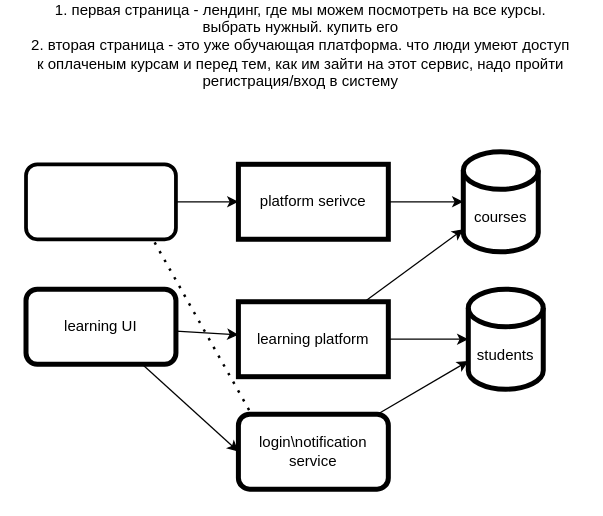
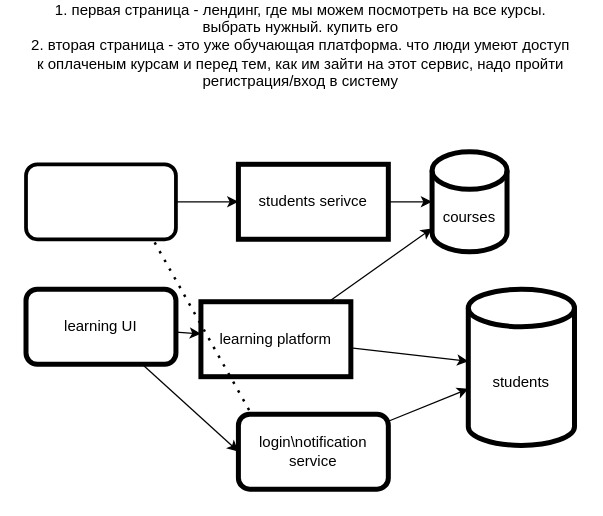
node "platform serivce": label "platform serivce" -> "students serivce"
node "courses": moved (501, 202) -> (469, 202)
node "learning platform": moved (313, 339) -> (276, 339)
node "students": size 75x100 -> 106x156
